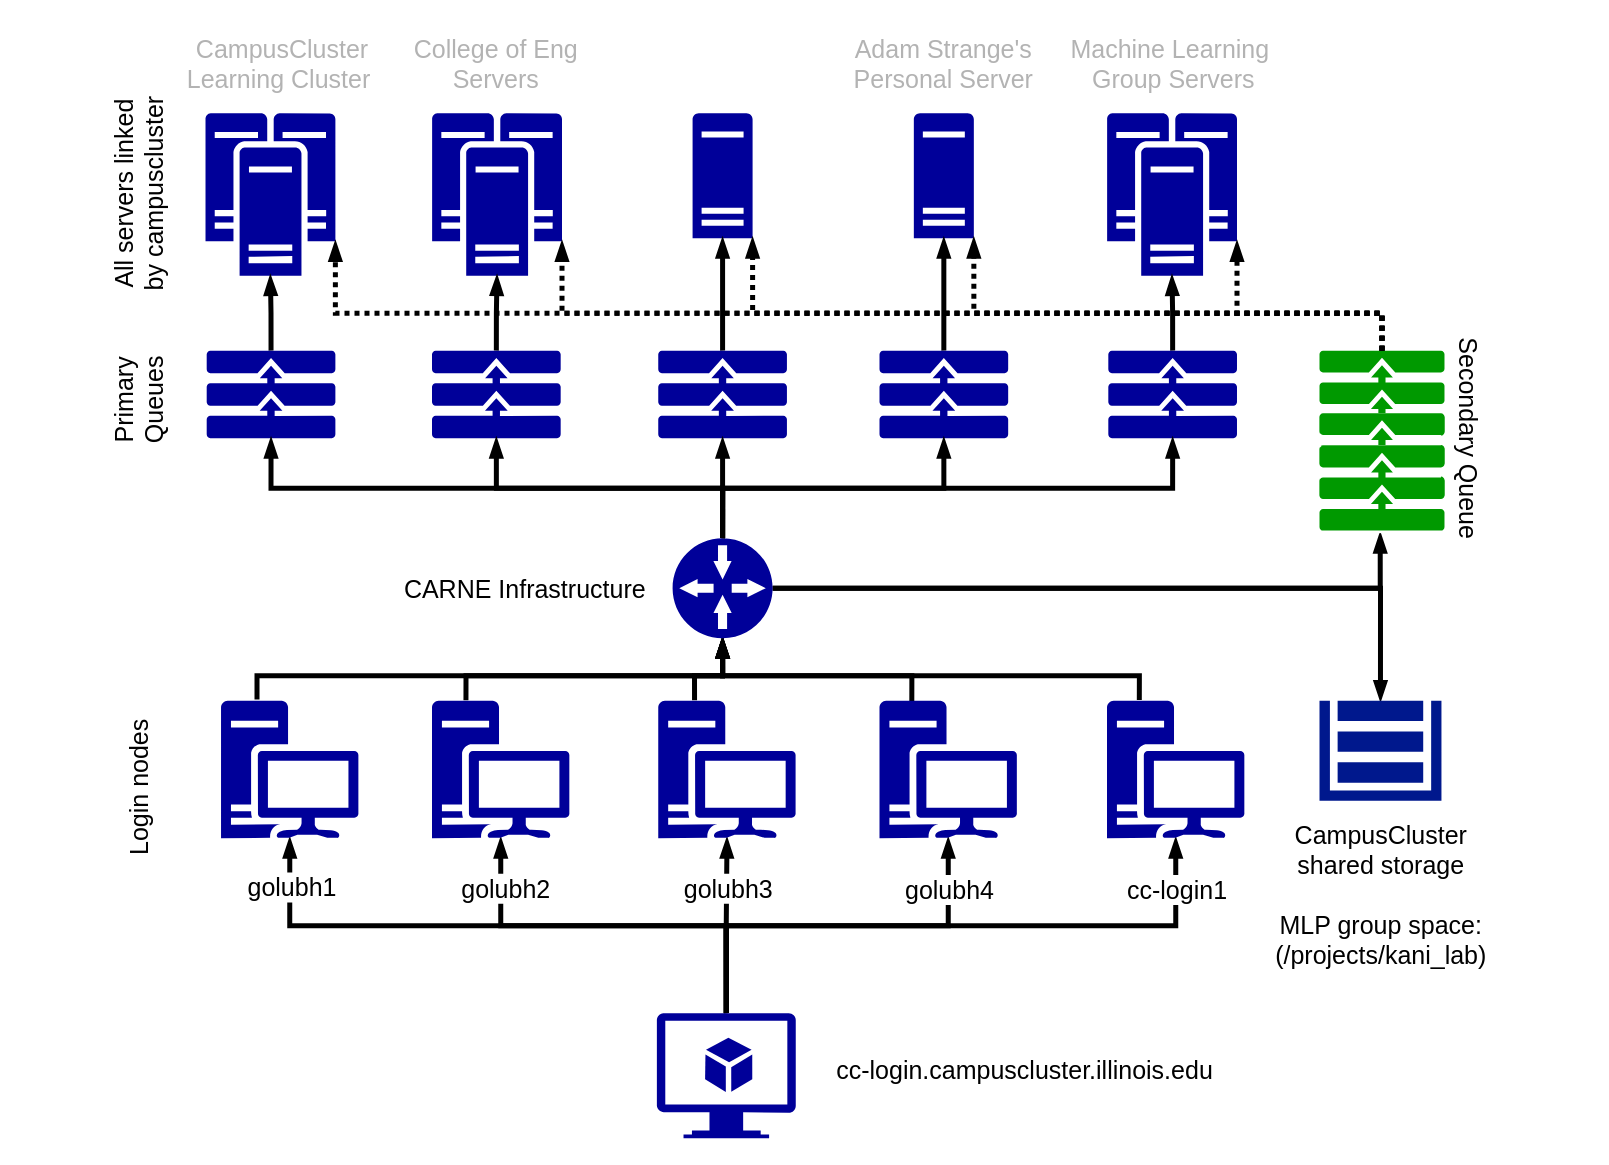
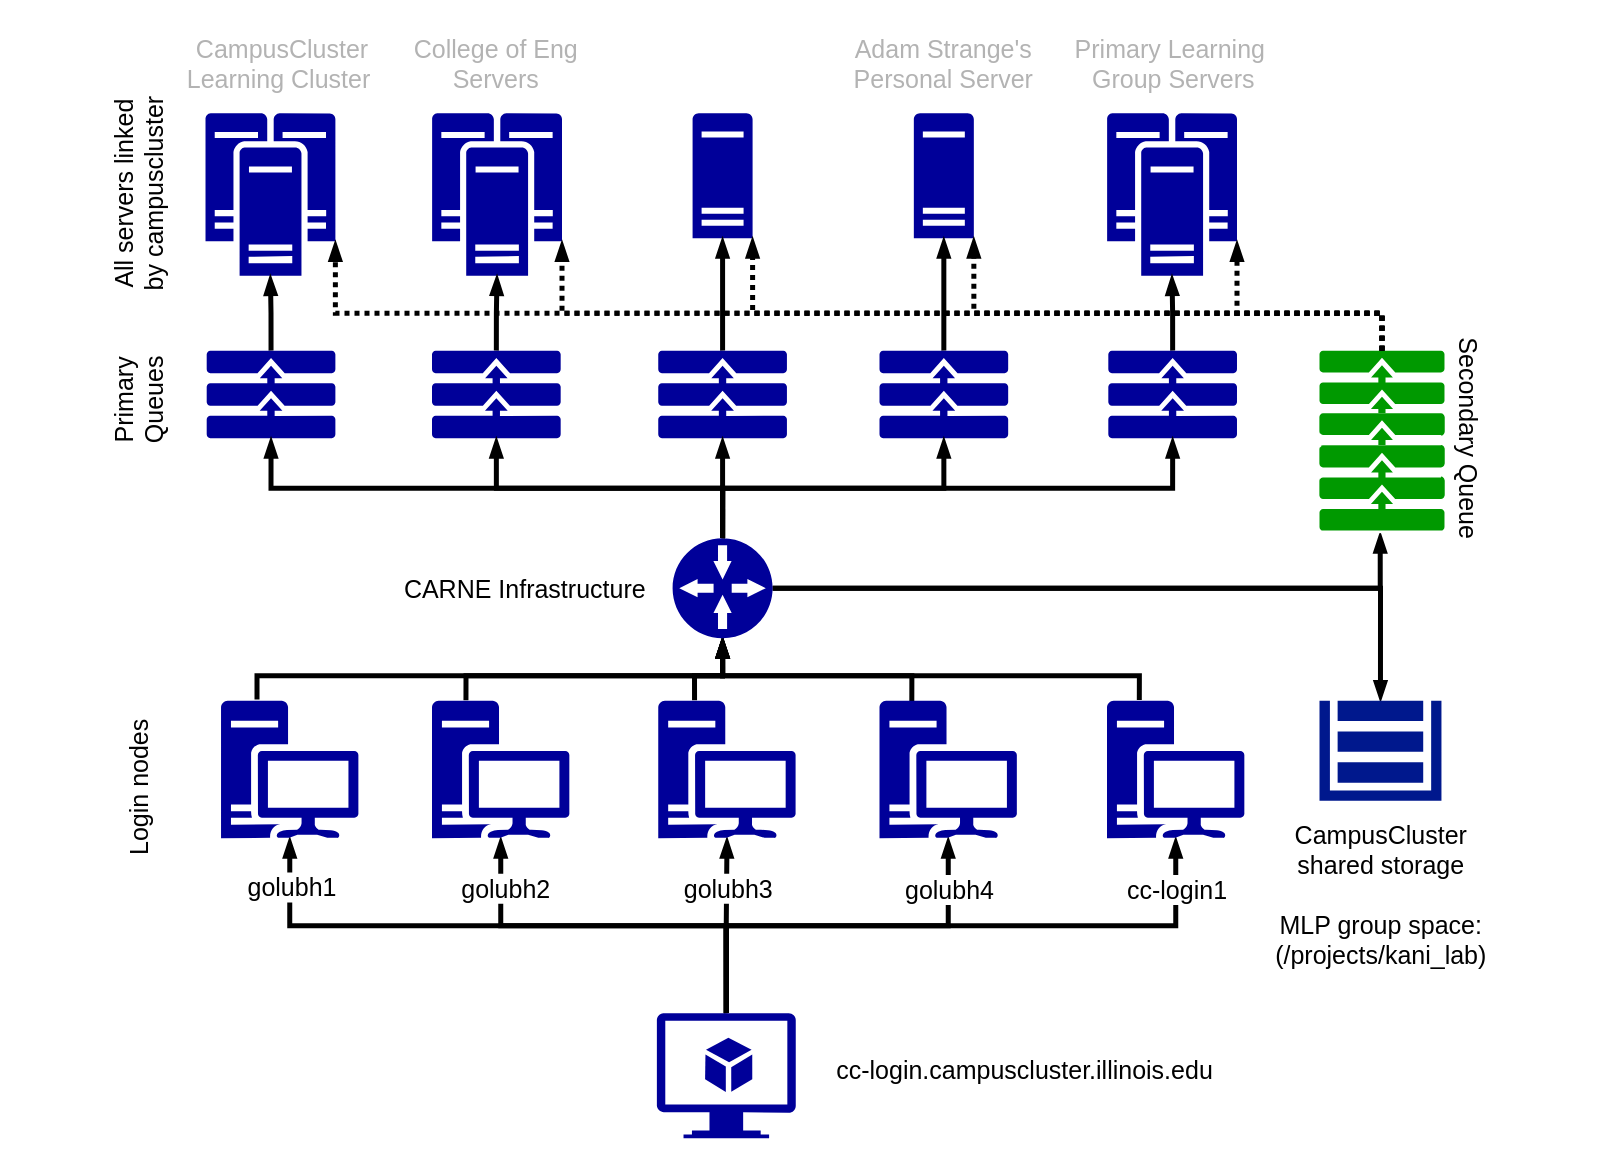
node "Machine Learning Group Servers": label "Machine Learning Group Servers" -> "Primary Learning Group Servers"
